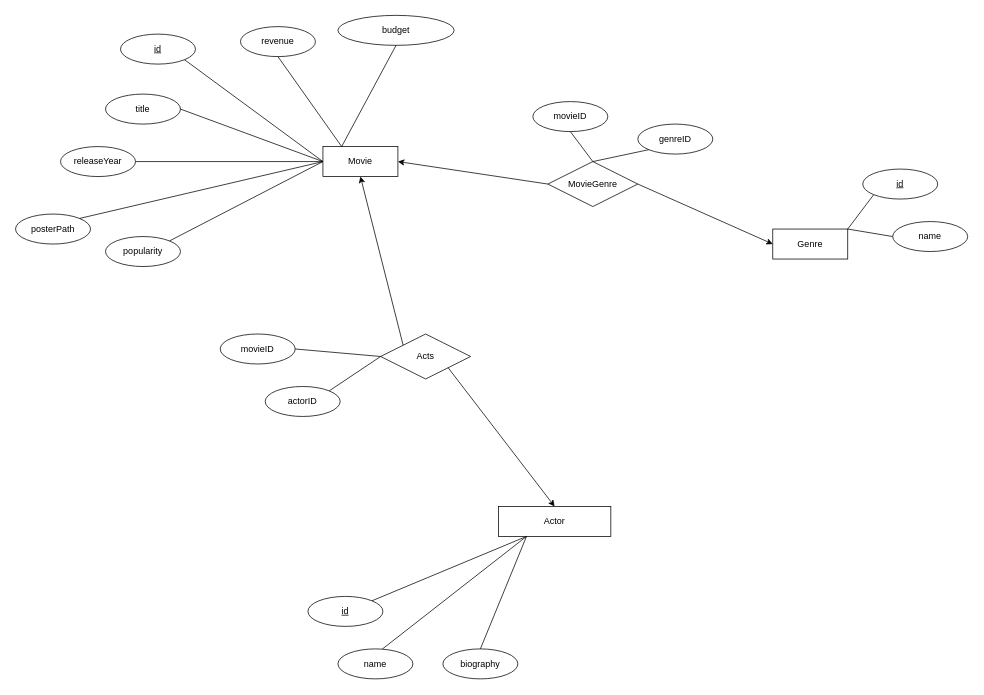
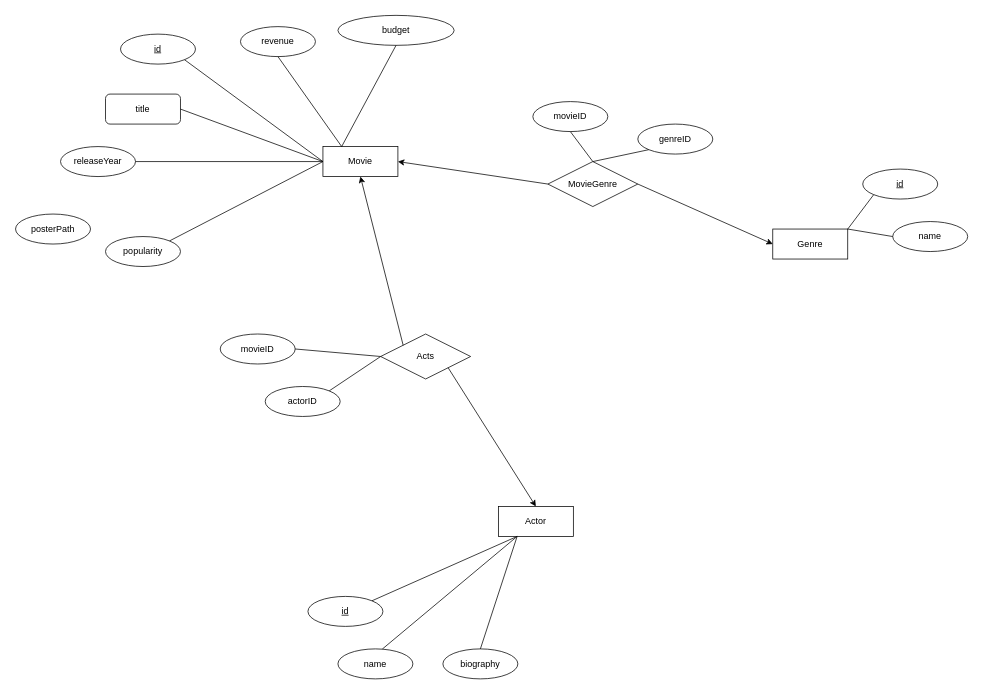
node "title": shape ellipse -> rounded rectangle
edge "Movie" -- "posterPath": removed
node "Actor": size 113x30 -> 75x30
